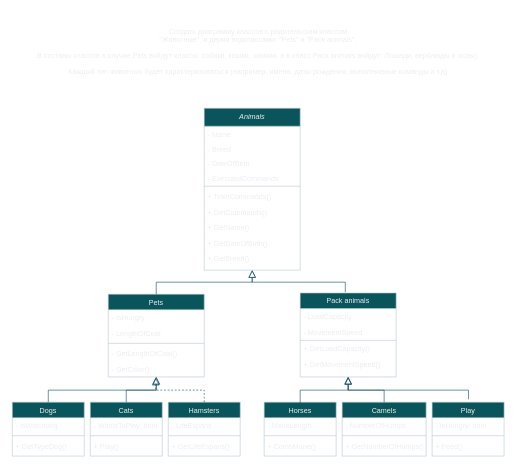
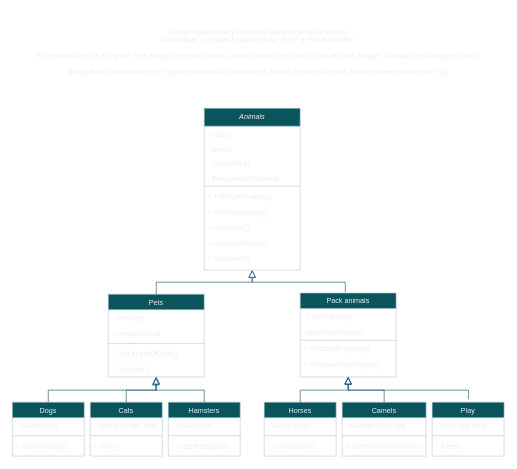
edge "Hamsters" -> "- GetColor()": style dashed -> solid
